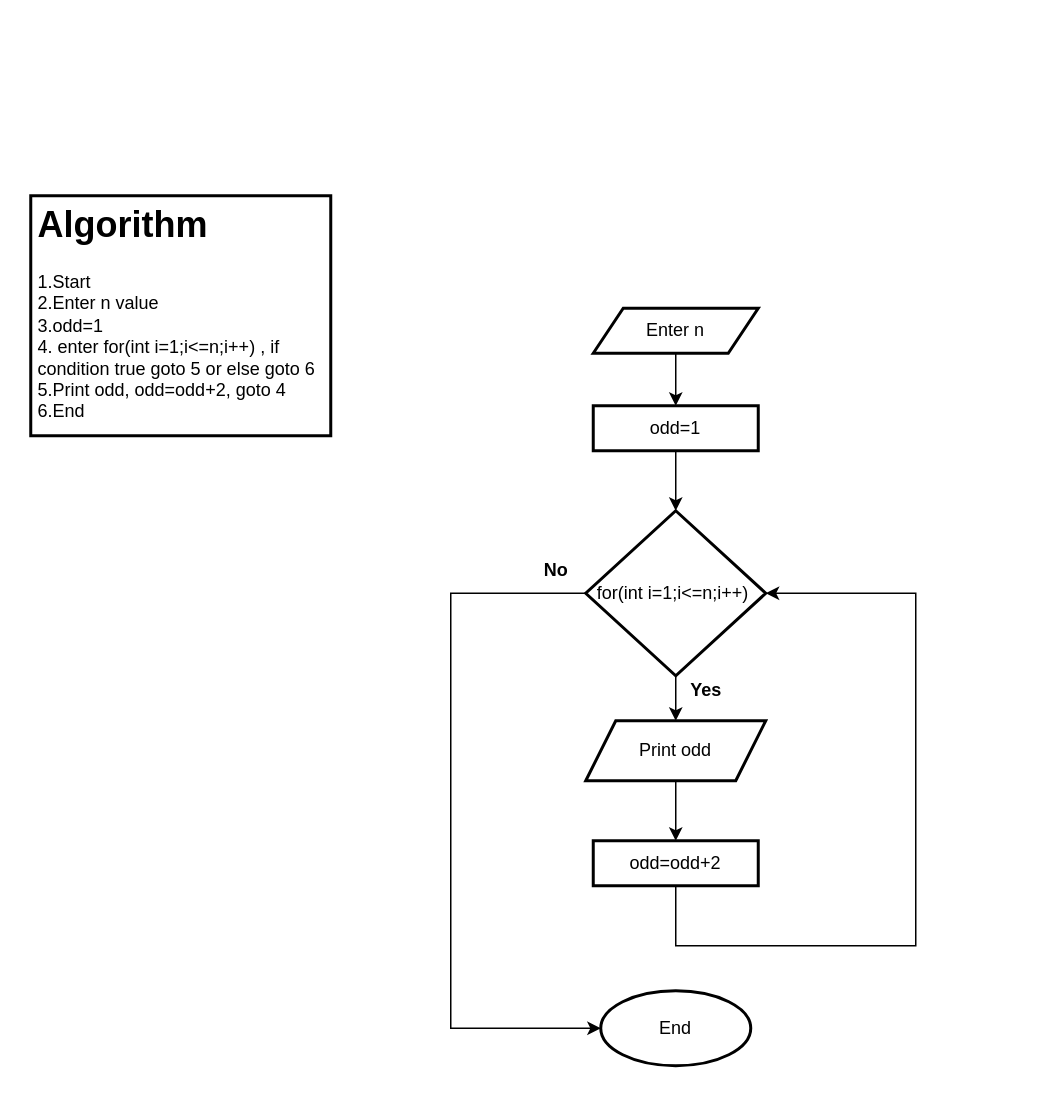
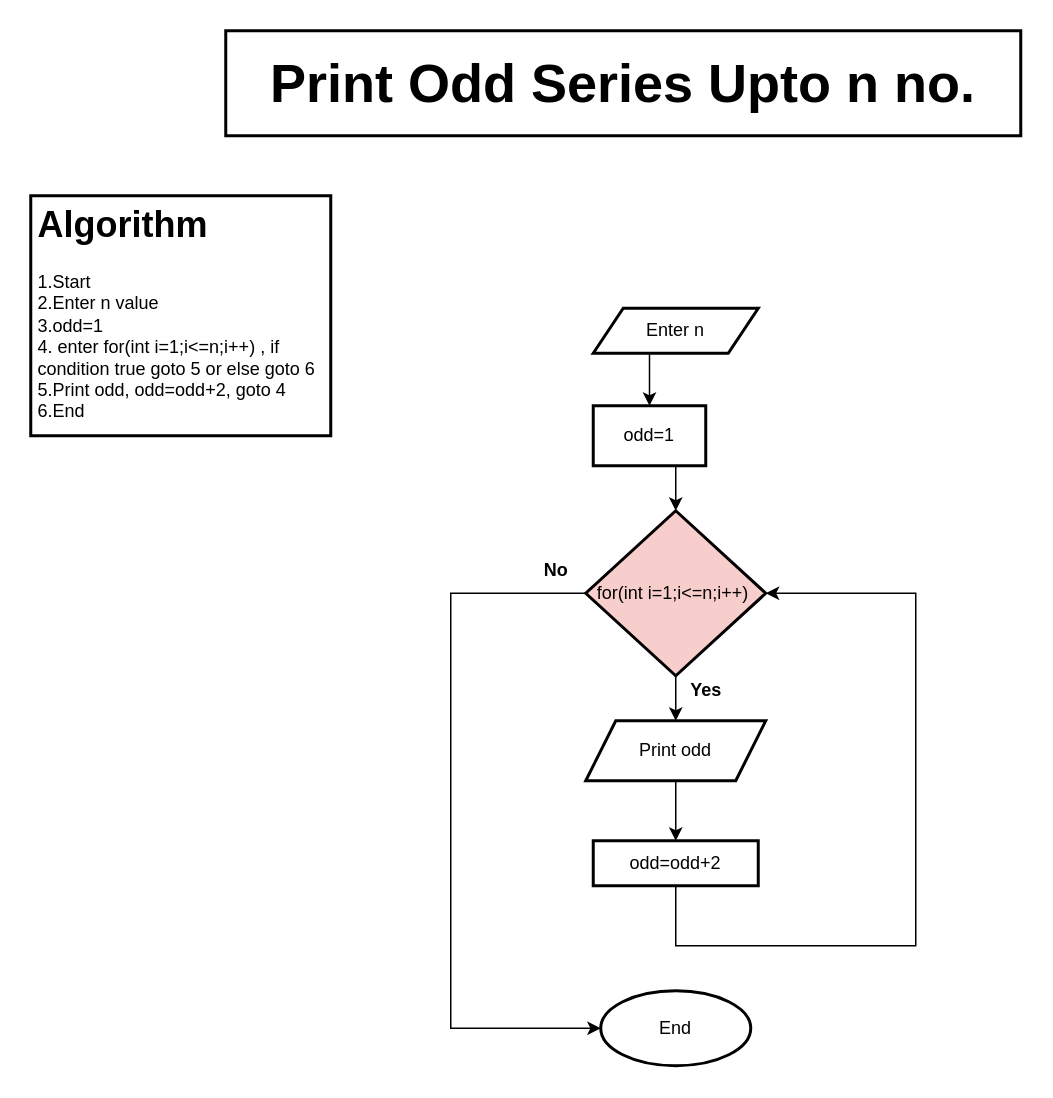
node "Print Odd Series Upto n no.": added
node "odd=1": size 165x45 -> 113x60
node "for(int i=1;i<=n;i++)": fillcolor #ffffff -> #f8cecc
